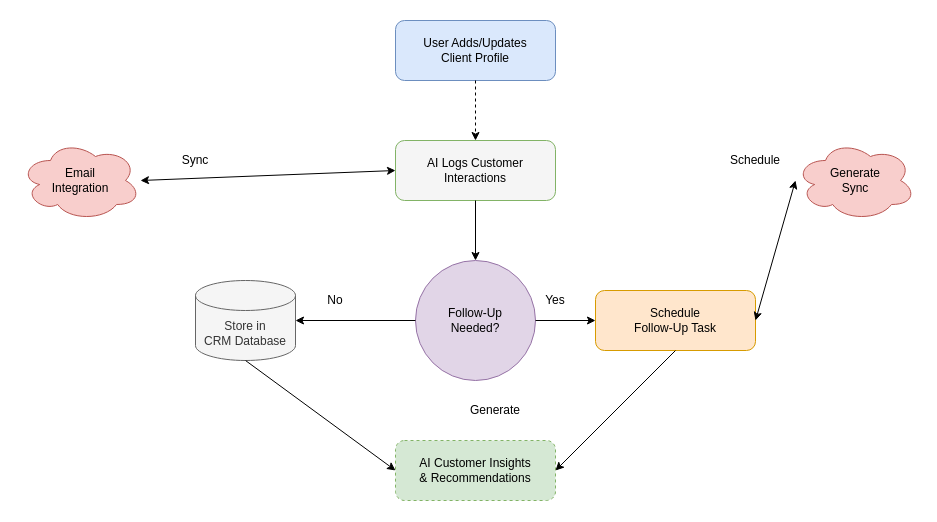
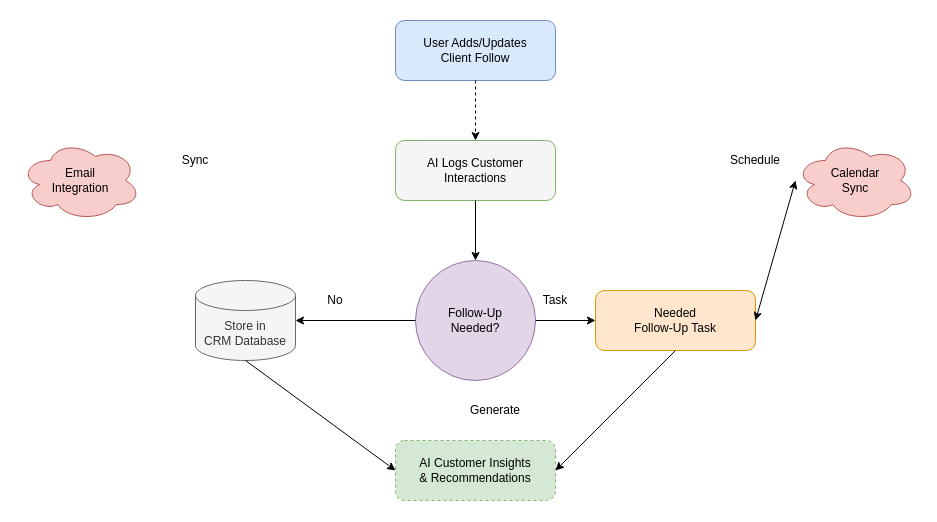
node "User Adds/Updates Client Profile": label "User Adds/Updates Client Profile" -> "User Adds/Updates Client Follow"
edge "AI Logs Customer Interactions" -- "Email Integration": removed
node "Generate Sync": label "Generate Sync" -> "Calendar Sync"
node "Yes": label "Yes" -> "Task"
node "Schedule Follow-Up Task": label "Schedule Follow-Up Task" -> "Needed Follow-Up Task"
